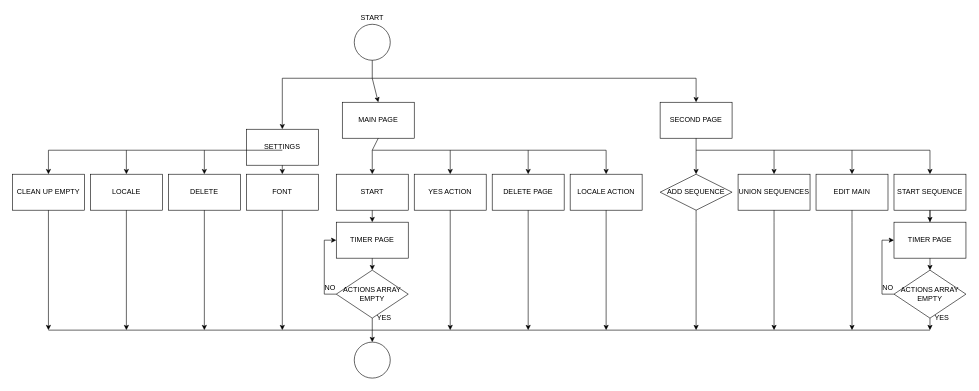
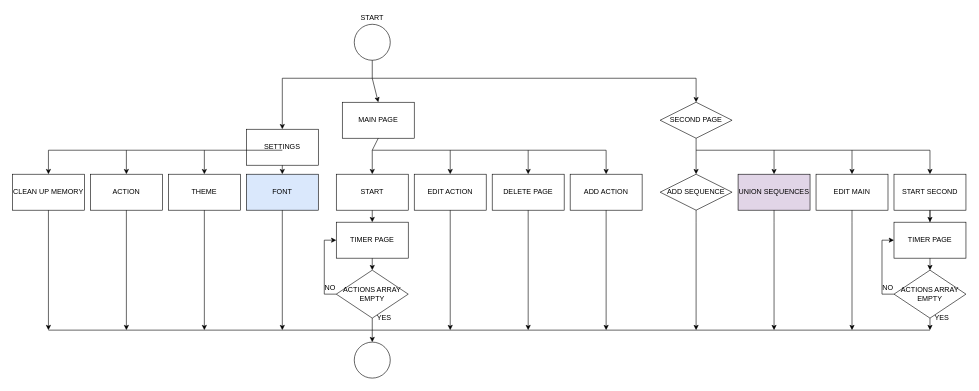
node "SECOND PAGE": shape rectangle -> diamond
node "CLEAN UP EMPTY": label "CLEAN UP EMPTY" -> "CLEAN UP MEMORY"
node "LOCALE": label "LOCALE" -> "ACTION"
node "DELETE": label "DELETE" -> "THEME"
node "FONT": fillcolor #ffffff -> #dae8fc
node "YES ACTION": label "YES ACTION" -> "EDIT ACTION"
node "LOCALE ACTION": label "LOCALE ACTION" -> "ADD ACTION"
node "UNION SEQUENCES": fillcolor #ffffff -> #e1d5e7
node "START SEQUENCE": label "START SEQUENCE" -> "START SECOND"
